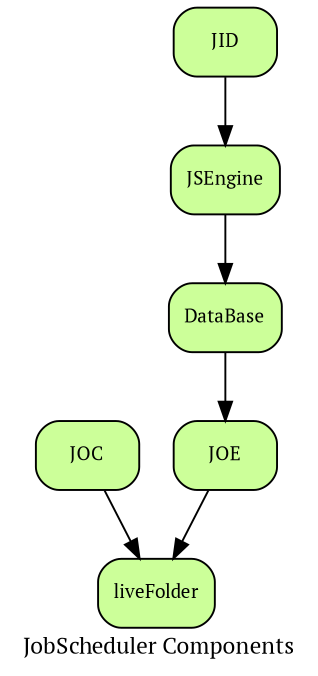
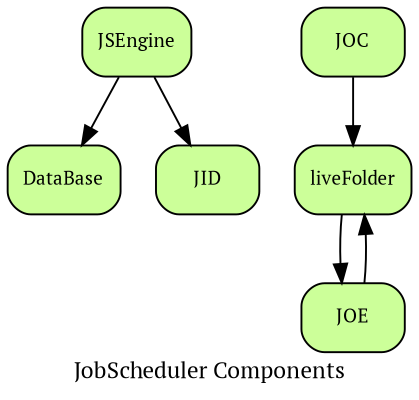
edge "JID" -> "JSEngine": reversed
edge "DataBase" -> "JOE": now "liveFolder" -> "JOE"
